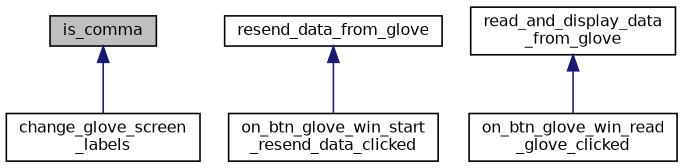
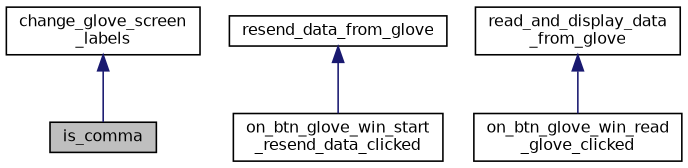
edge "change_glove_screen _labels" -> "is_comma": reversed
